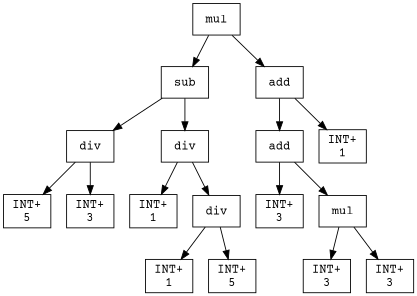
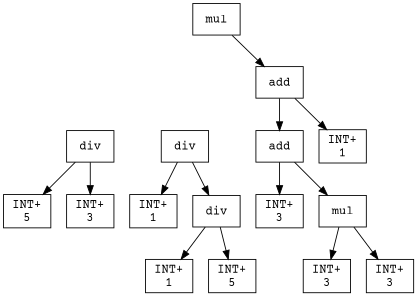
node "sub": removed
